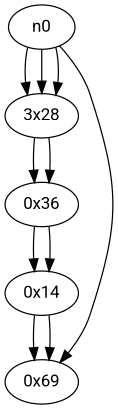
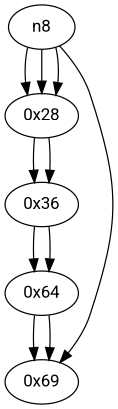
node "n0": label "n0" -> "n8"
node "3x28": label "3x28" -> "0x28"
node "0x14": label "0x14" -> "0x64"
